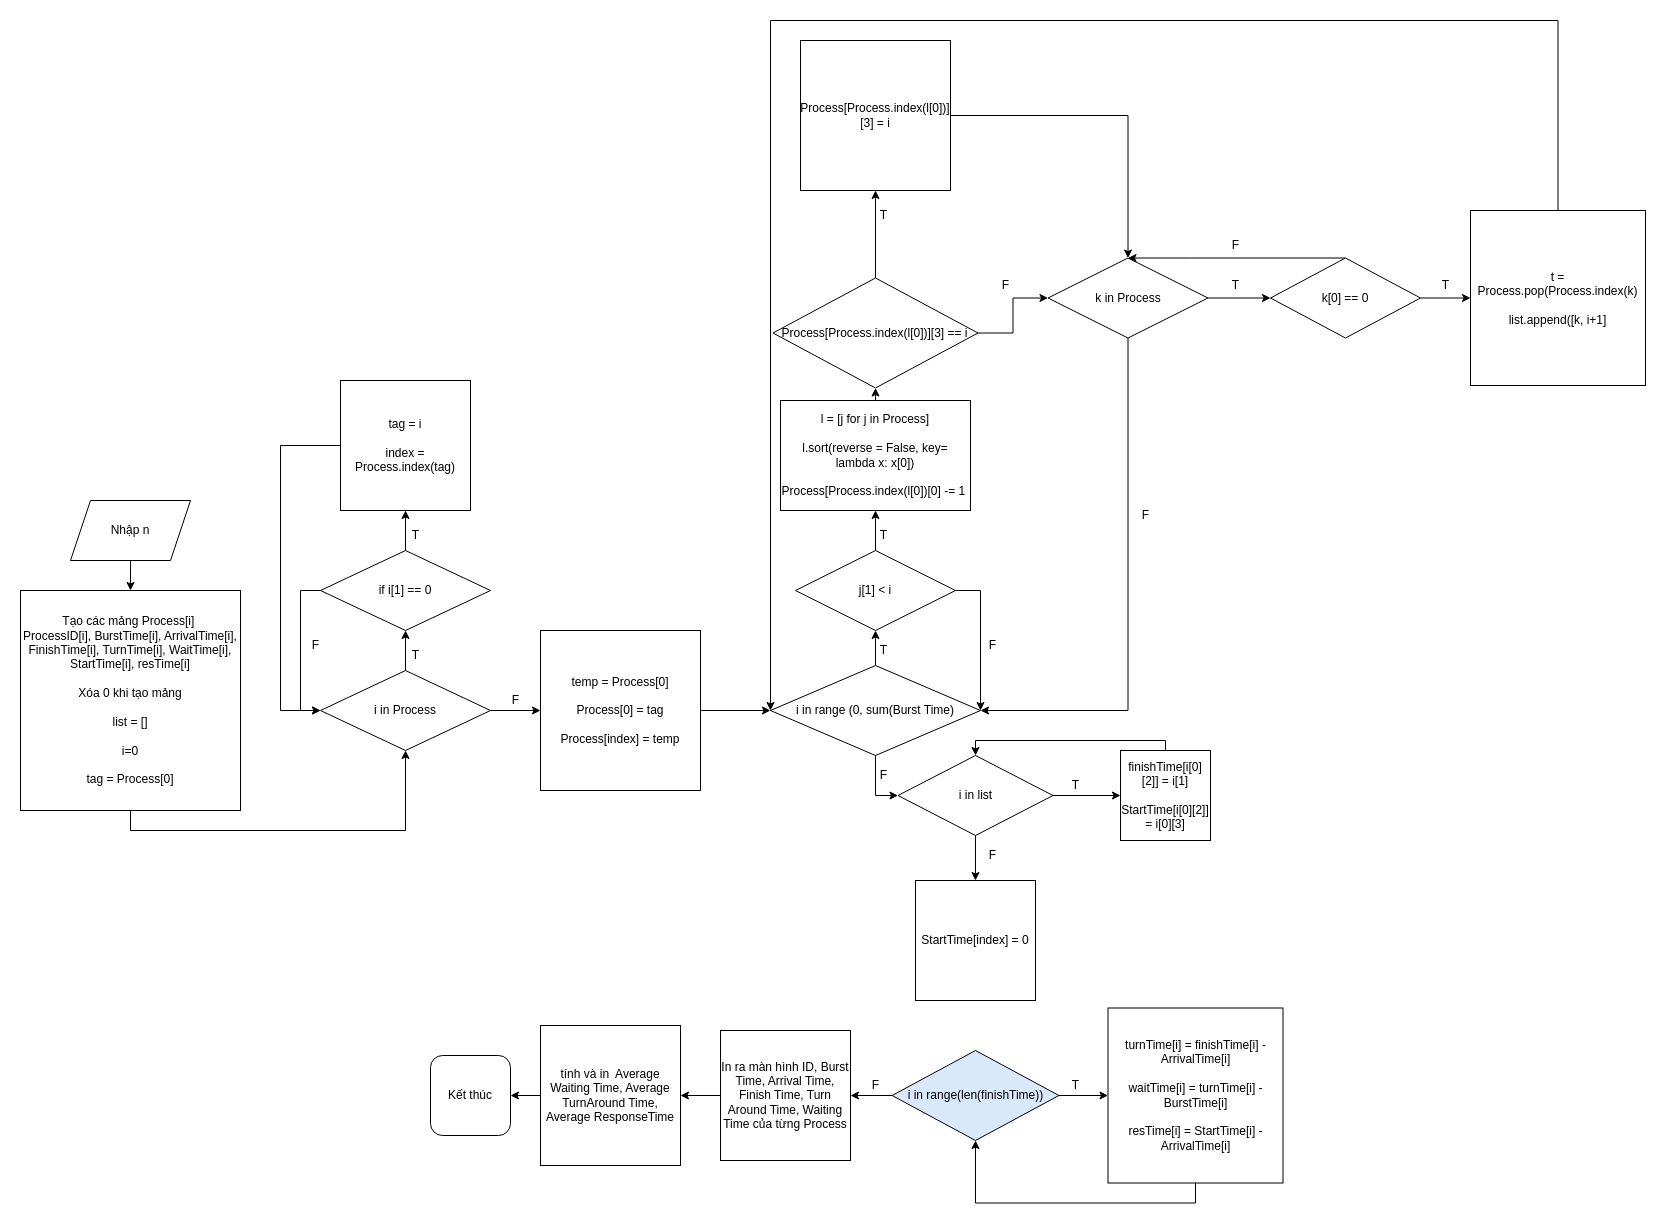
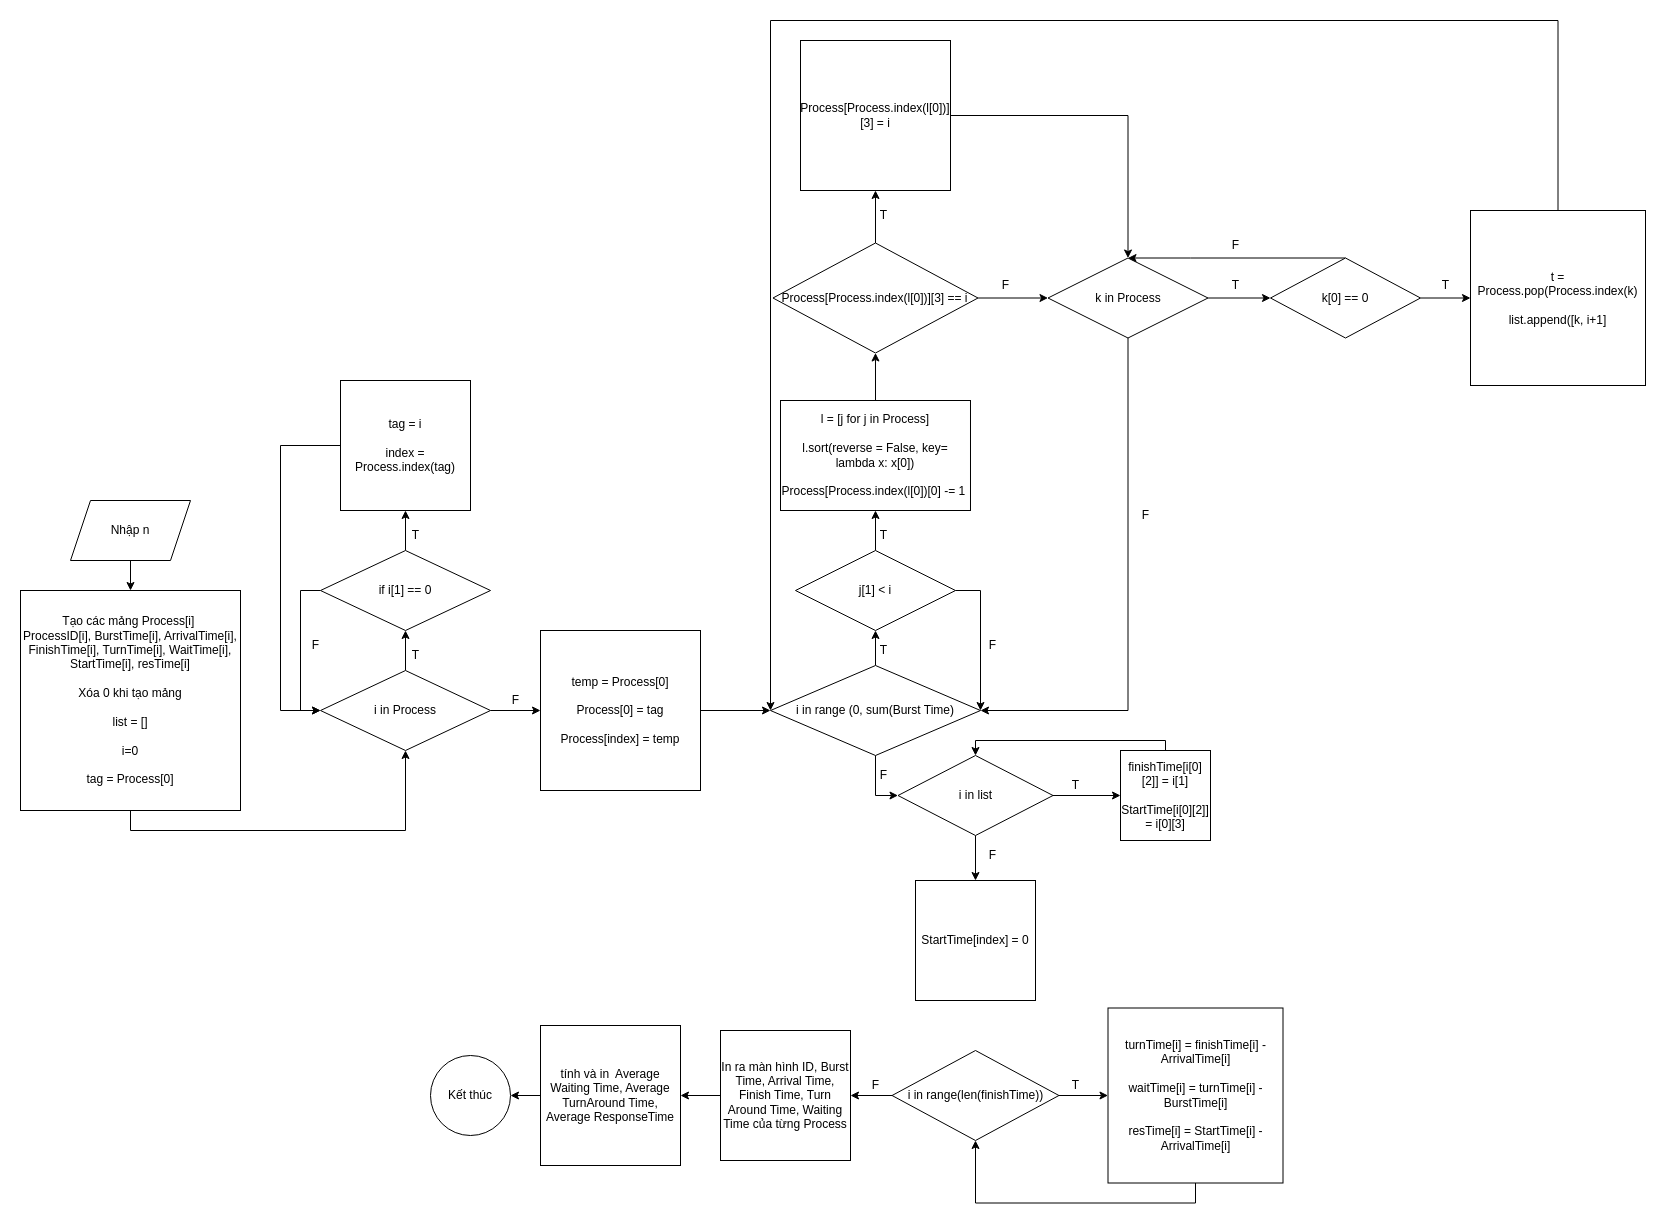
node "Process[Process.index(l[0])][3] == i": moved (875, 333) -> (875, 298)
node "Kết thúc": shape rounded rectangle -> ellipse
node "i in range(len(finishTime))": fillcolor #dae8fc -> #ffffff
